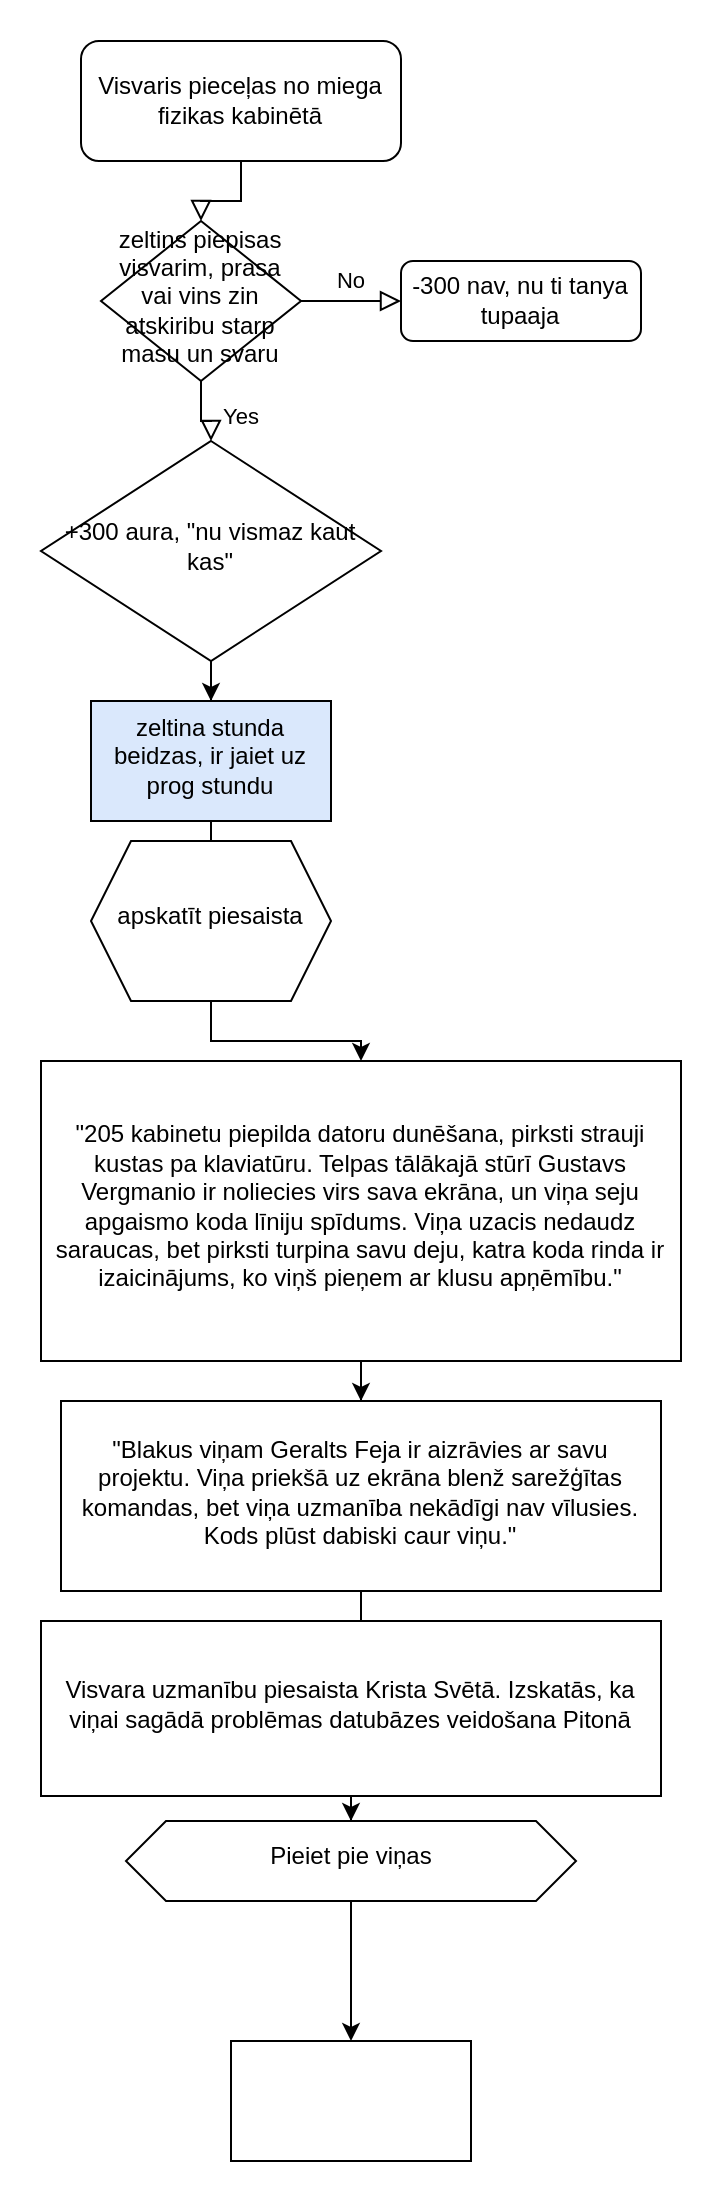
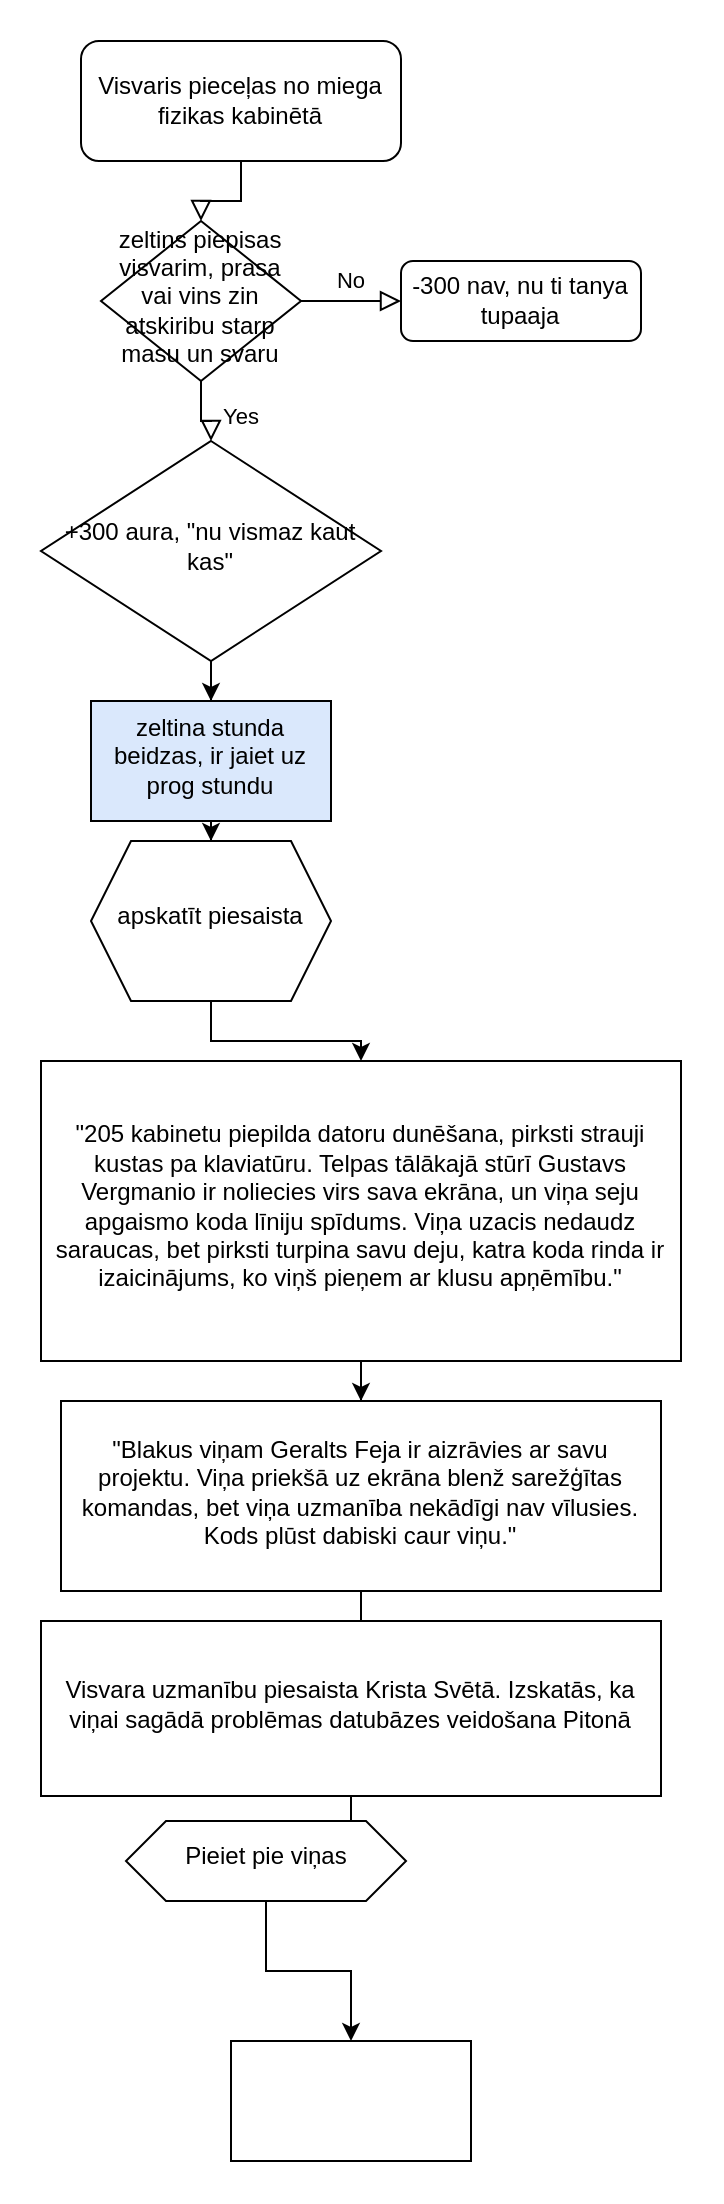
edge "zeltina stunda beidzas, ir jaiet uz prog stundu" -- "apskatīt piesaista": arrowhead none -> classic
node "Pieiet pie viņas": size 450x80 -> 280x80
